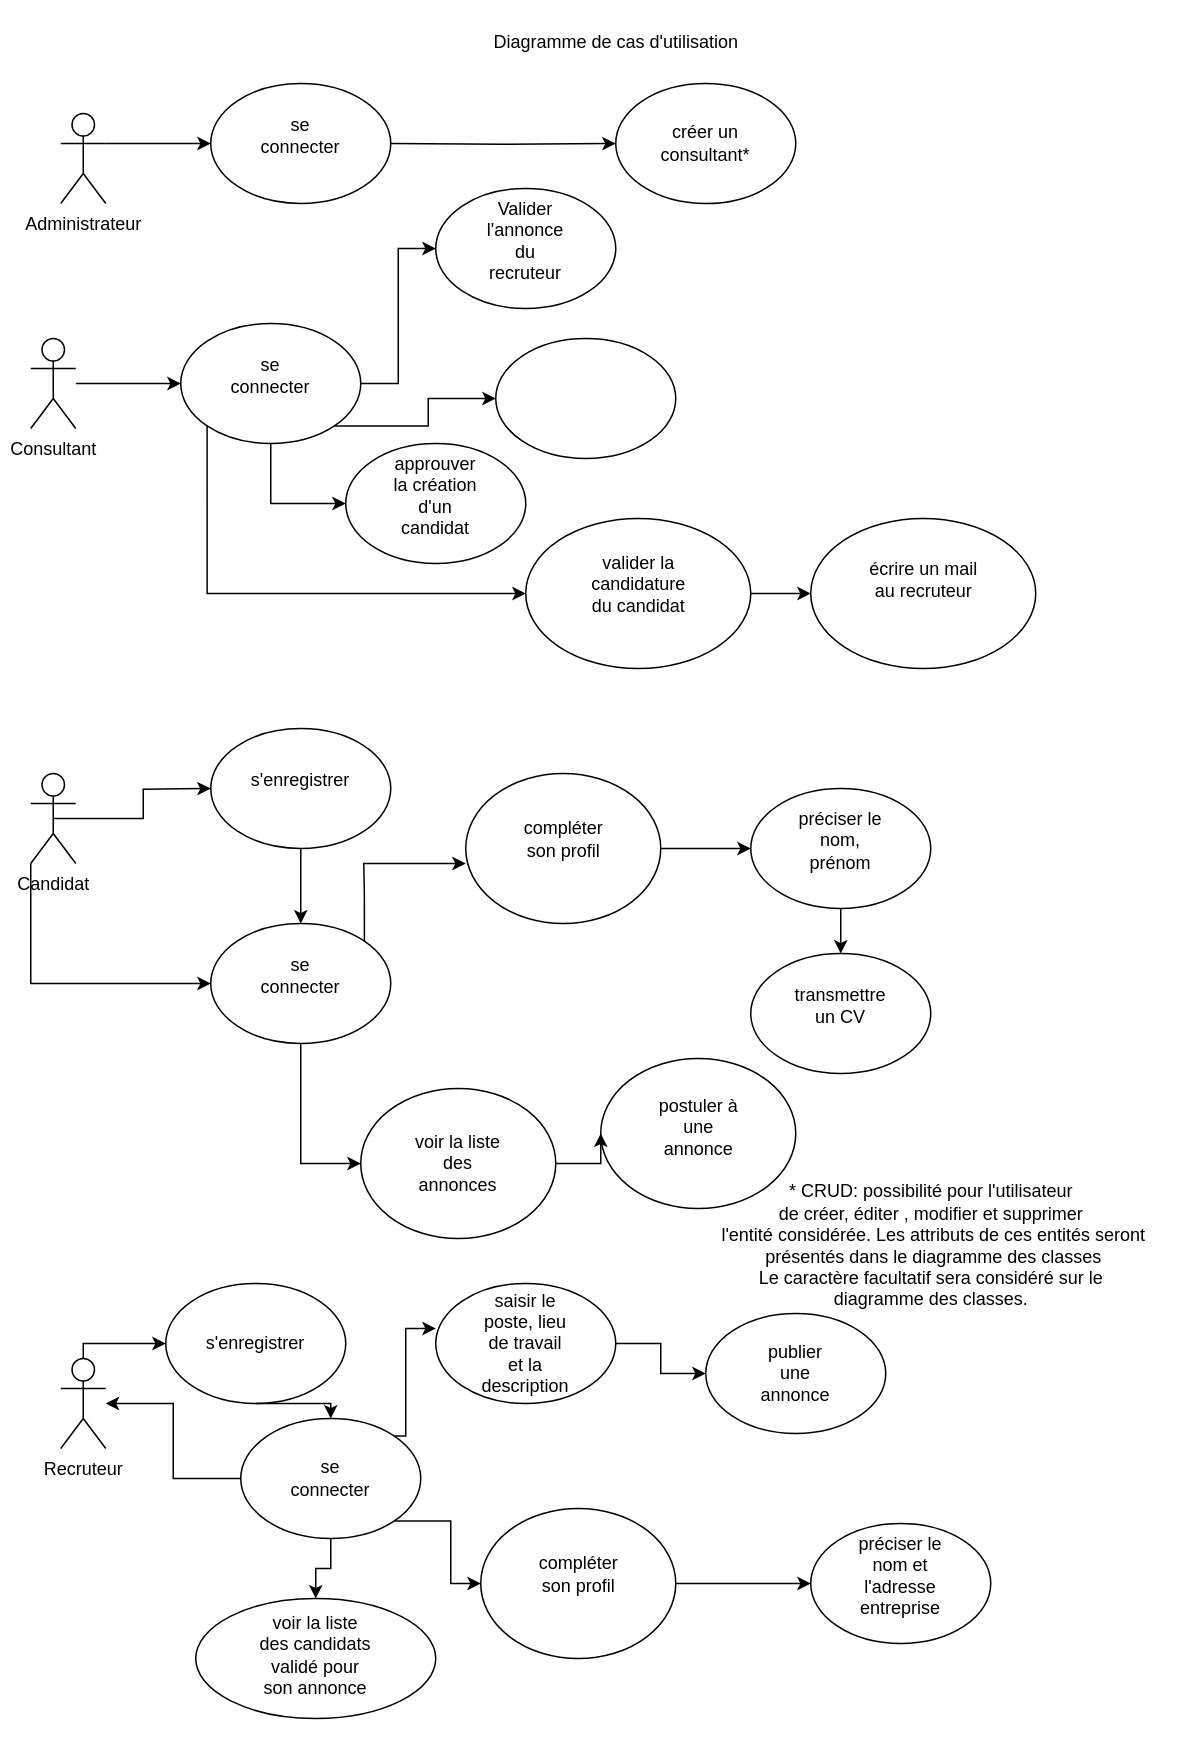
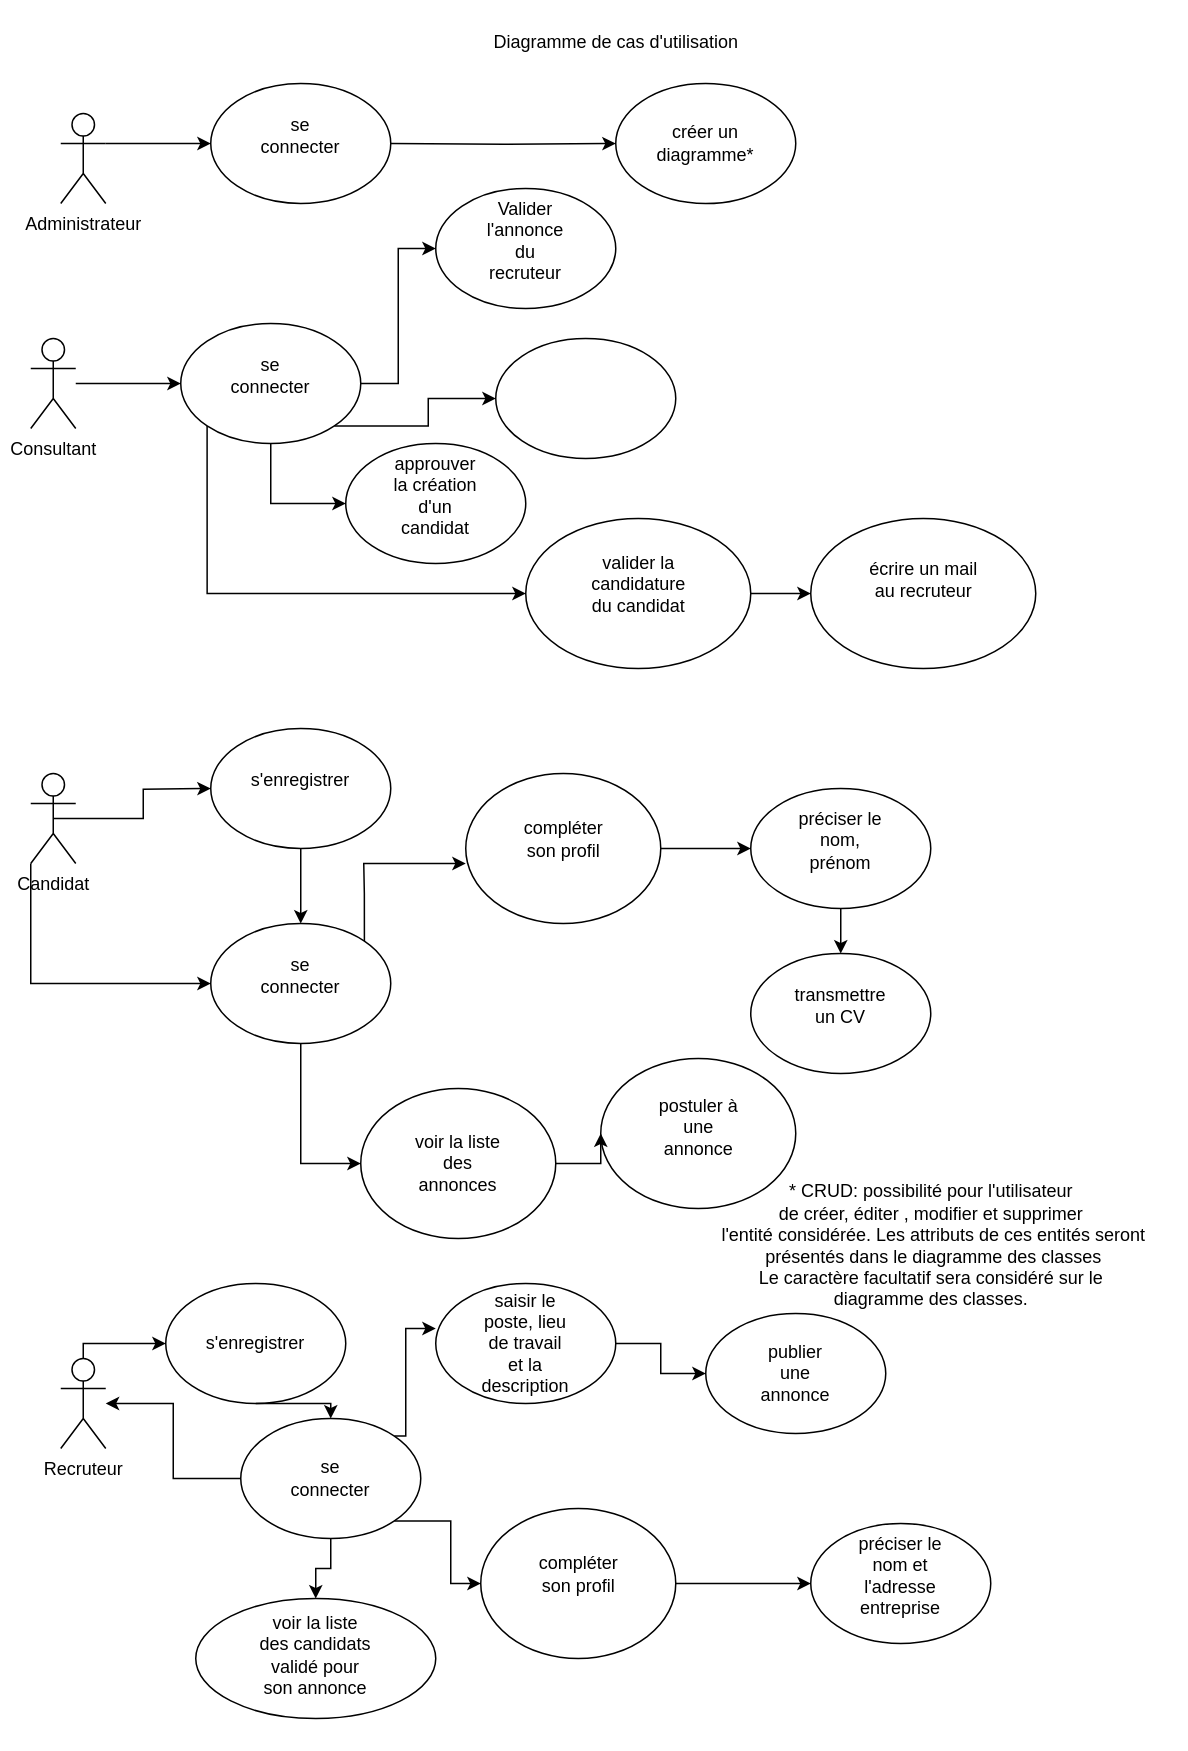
node "créer un consultant*": label "créer un consultant*" -> "créer un diagramme*"
